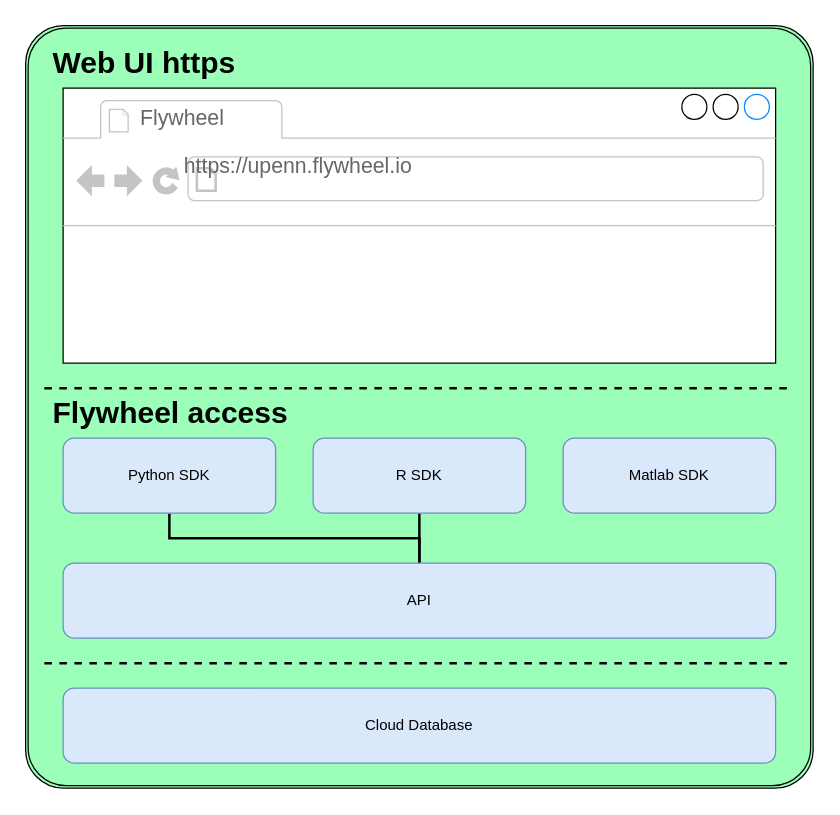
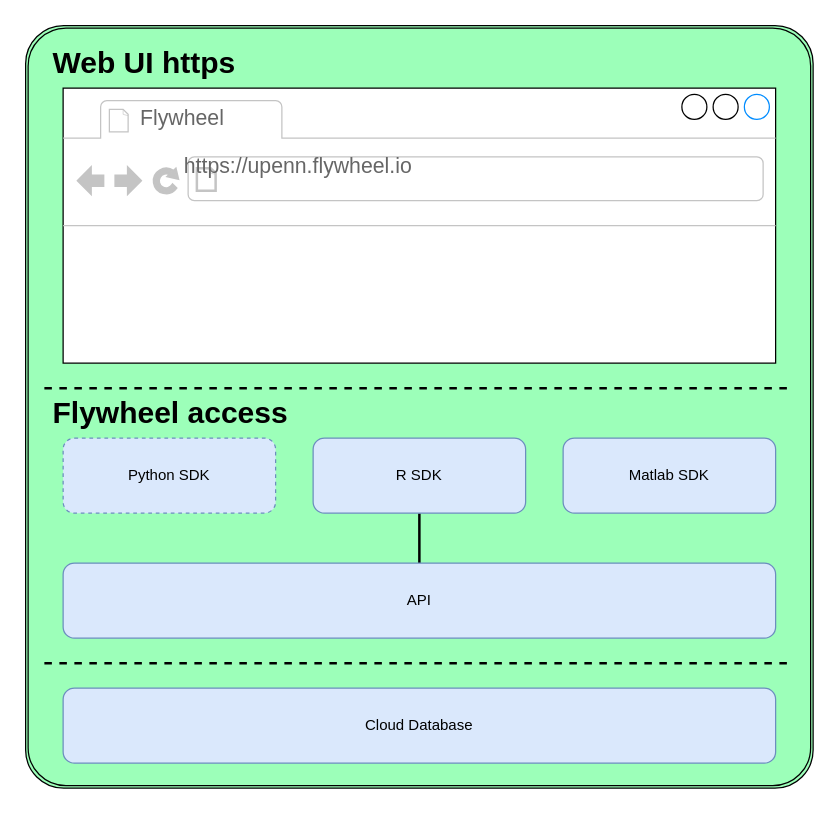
node "Python SDK": style solid -> dashed
edge "Python SDK" -- "API": removed
